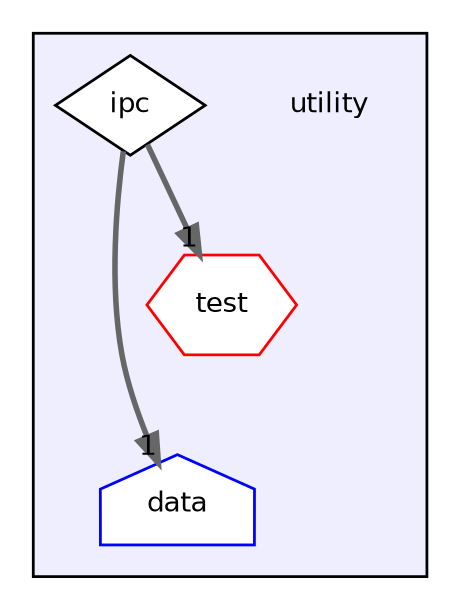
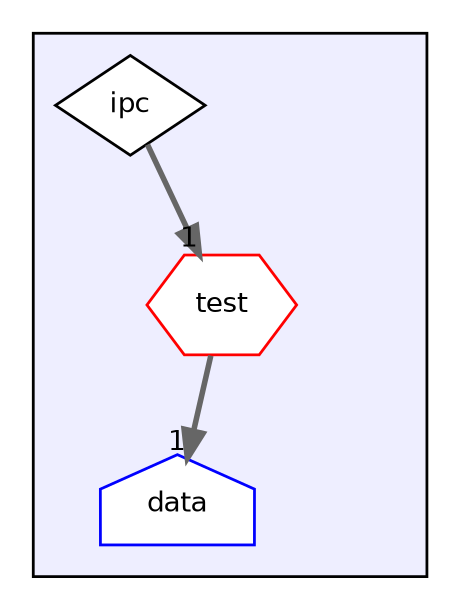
node "utility": removed
edge "ipc" -> "data": now "test" -> "data"
